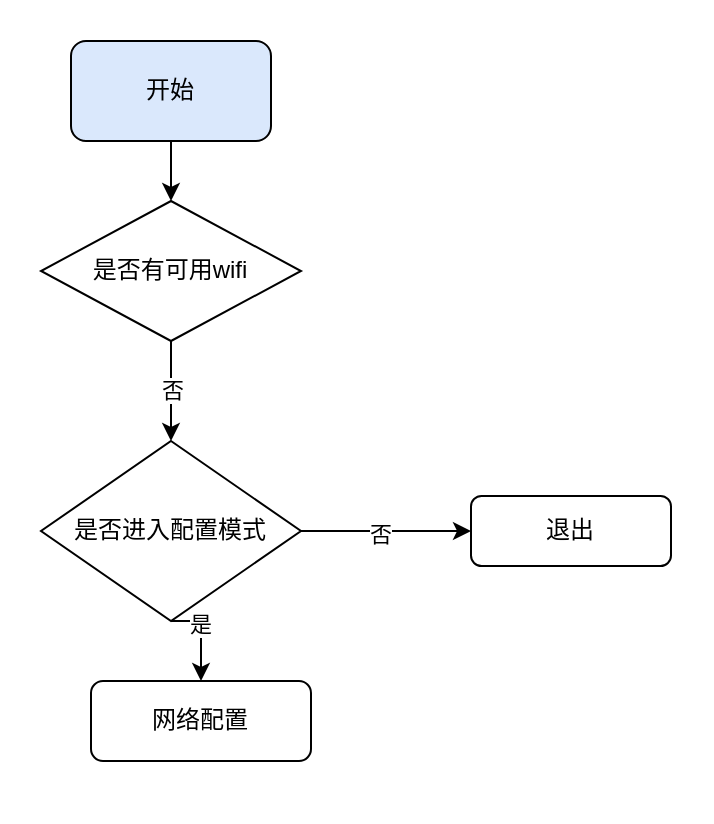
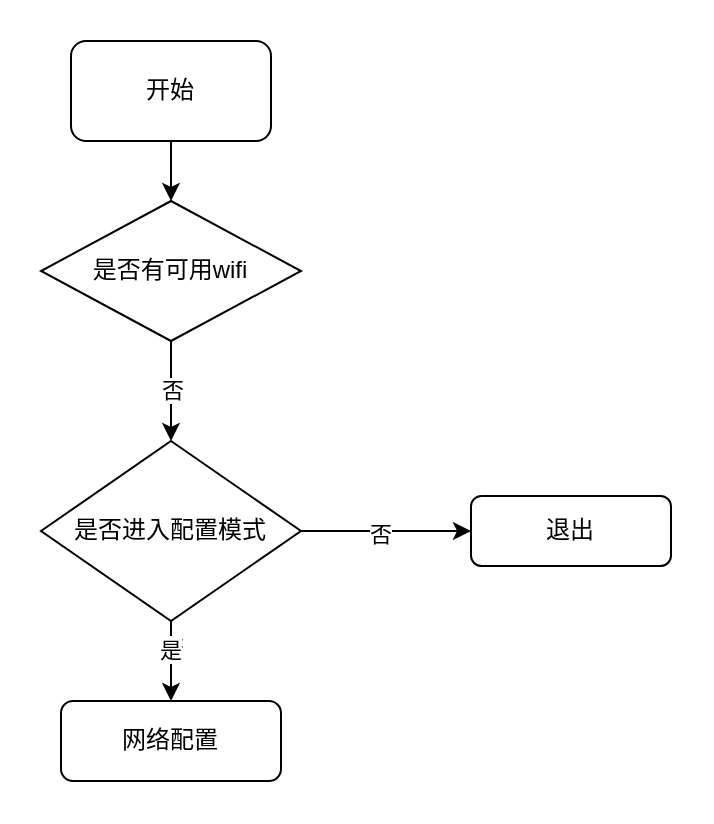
node "开始": fillcolor #dae8fc -> #ffffff
node "网络配置": moved (201, 721) -> (171, 741)
